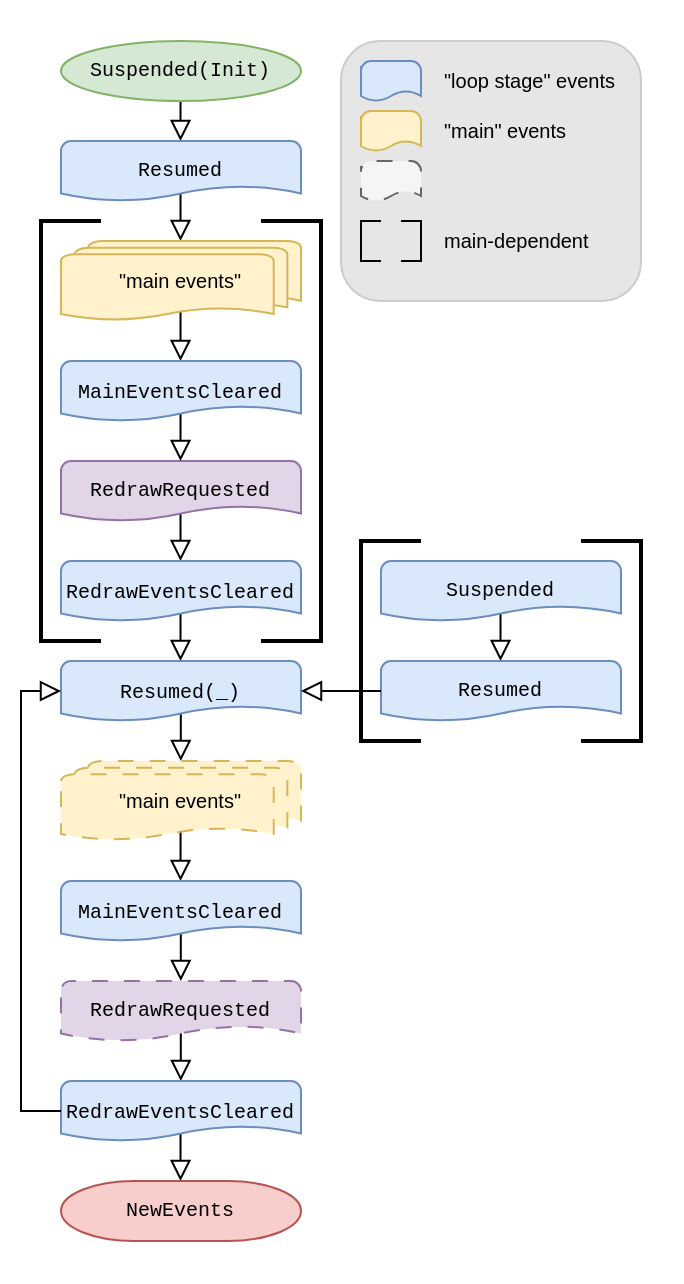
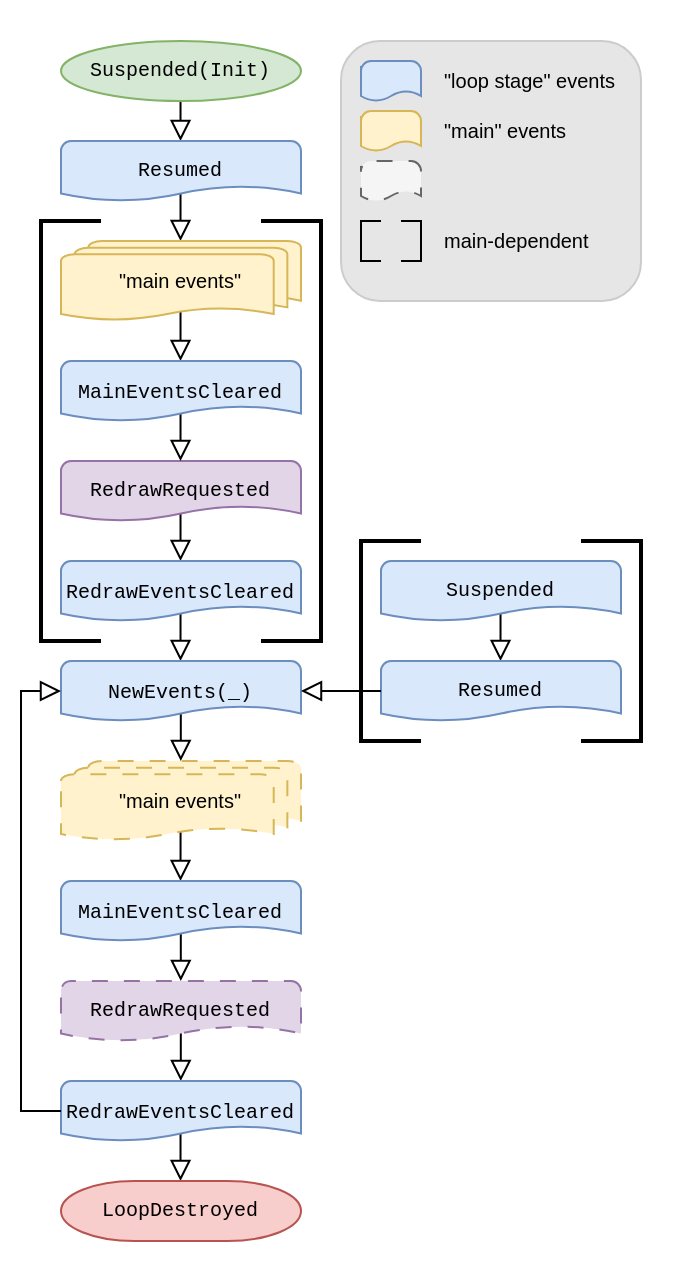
node "Resumed(_)": label "Resumed(_)" -> "NewEvents(_)"
node "NewEvents": label "NewEvents" -> "LoopDestroyed"
